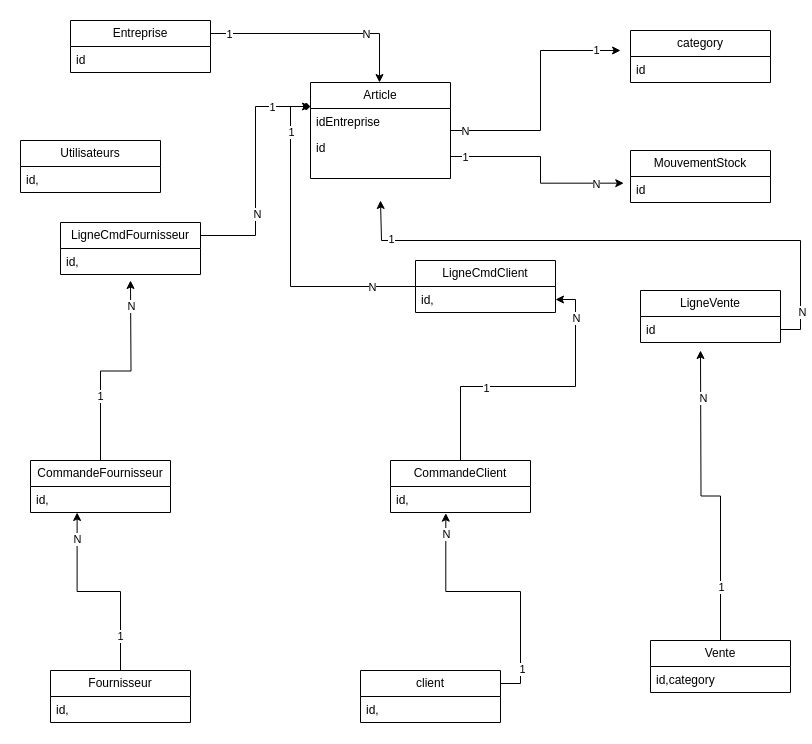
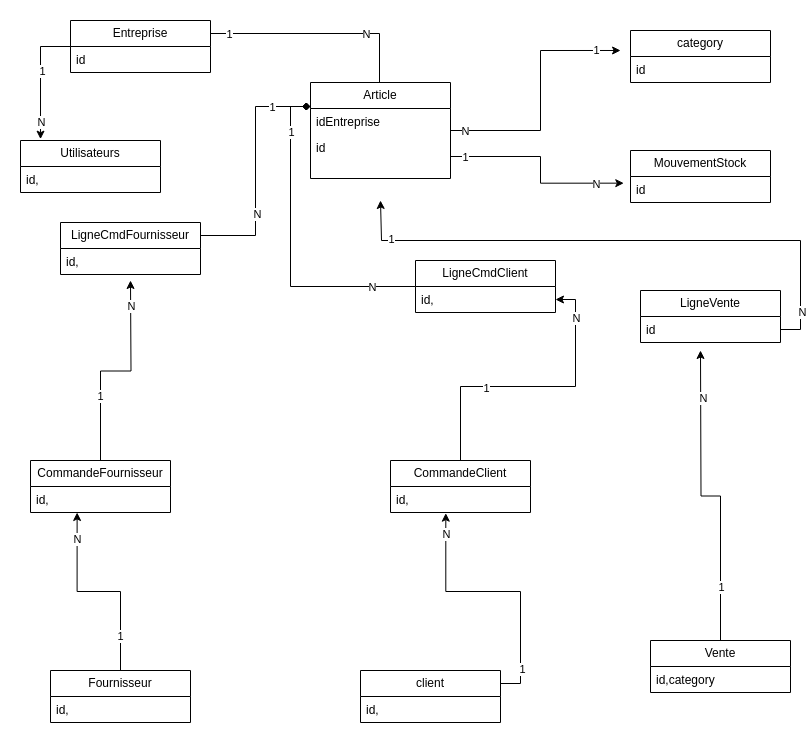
edge "Entreprise" -> "Article": arrowhead classic -> none
edge "Entreprise" -> "Utilisateurs": added, labels "1", "N"
edge "LigneCmdClient" -> "Article": arrowhead classic -> diamond
